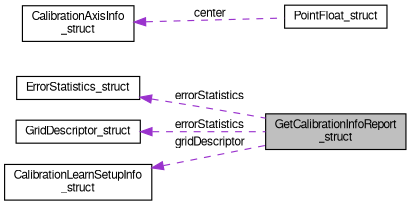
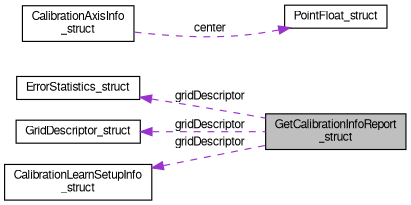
edge "PointFloat_struct" -> "CalibrationAxisInfo _struct": reversed
edge "GetCalibrationInfoReport _struct" -> "ErrorStatistics_struct": label " errorStatistics" -> " gridDescriptor"
edge "GetCalibrationInfoReport _struct" -> "GridDescriptor_struct": label " errorStatistics" -> " gridDescriptor"
